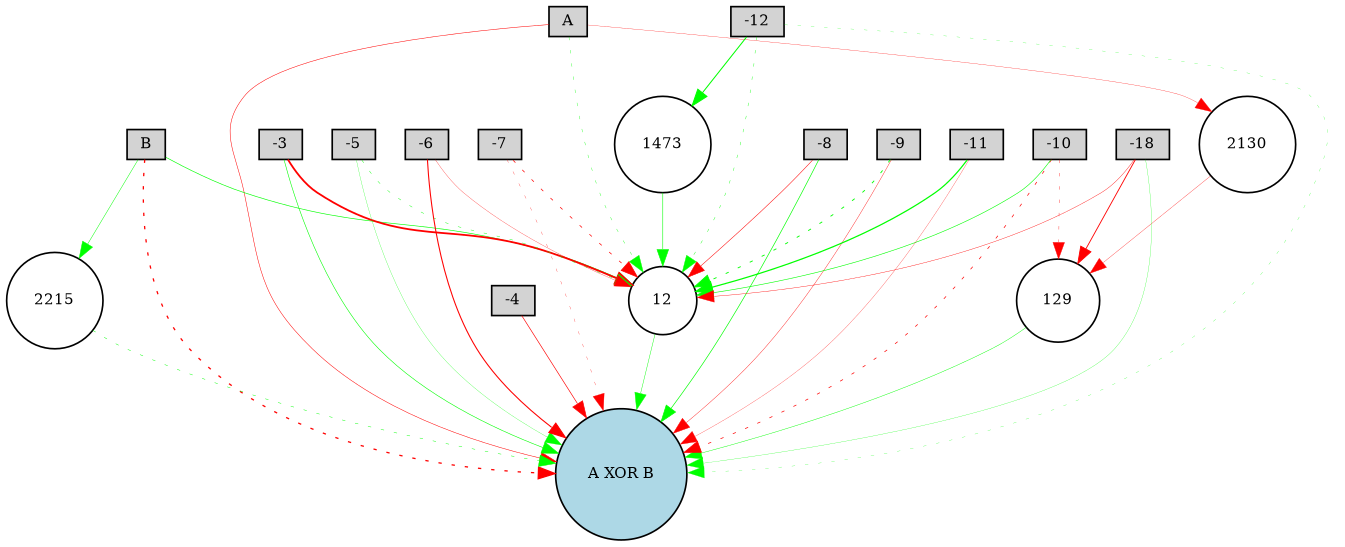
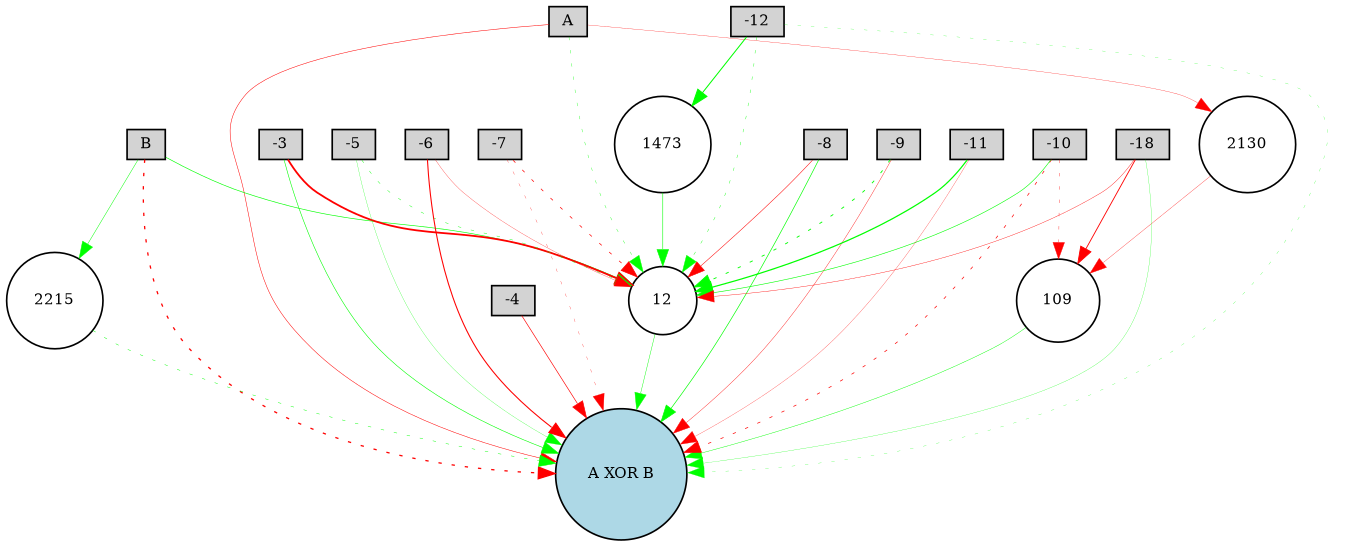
node "129": label "129" -> "109"
